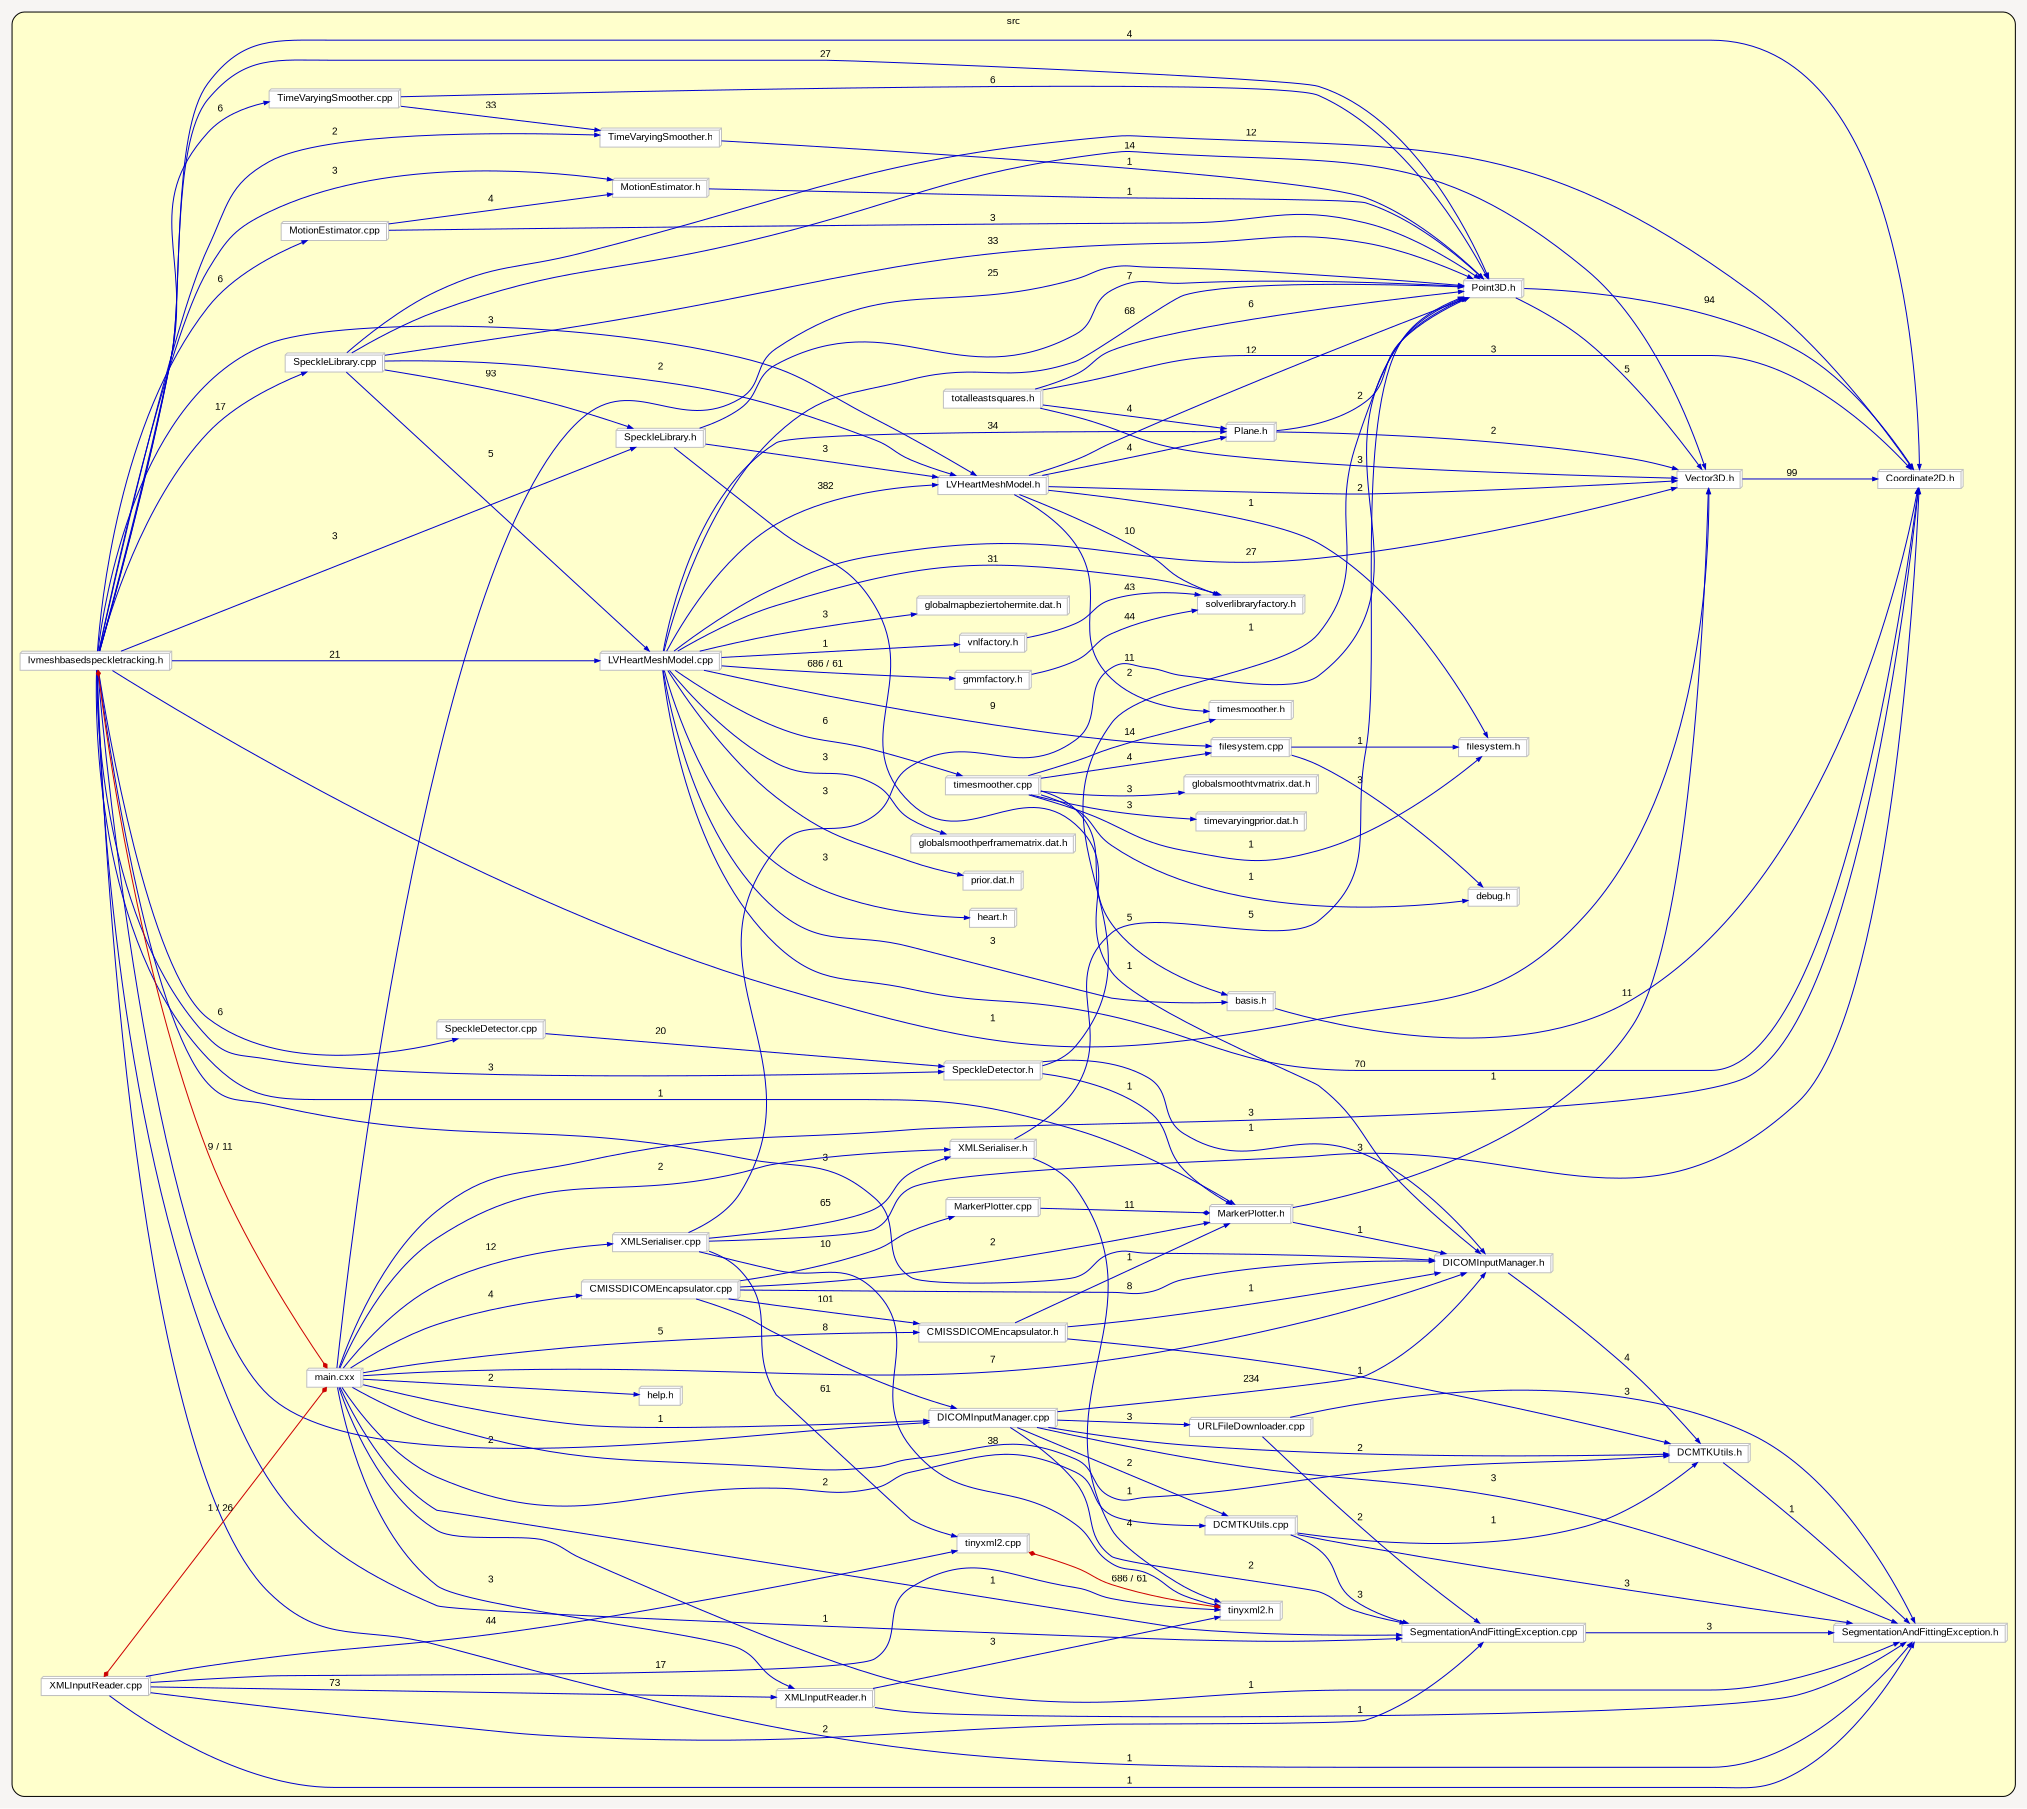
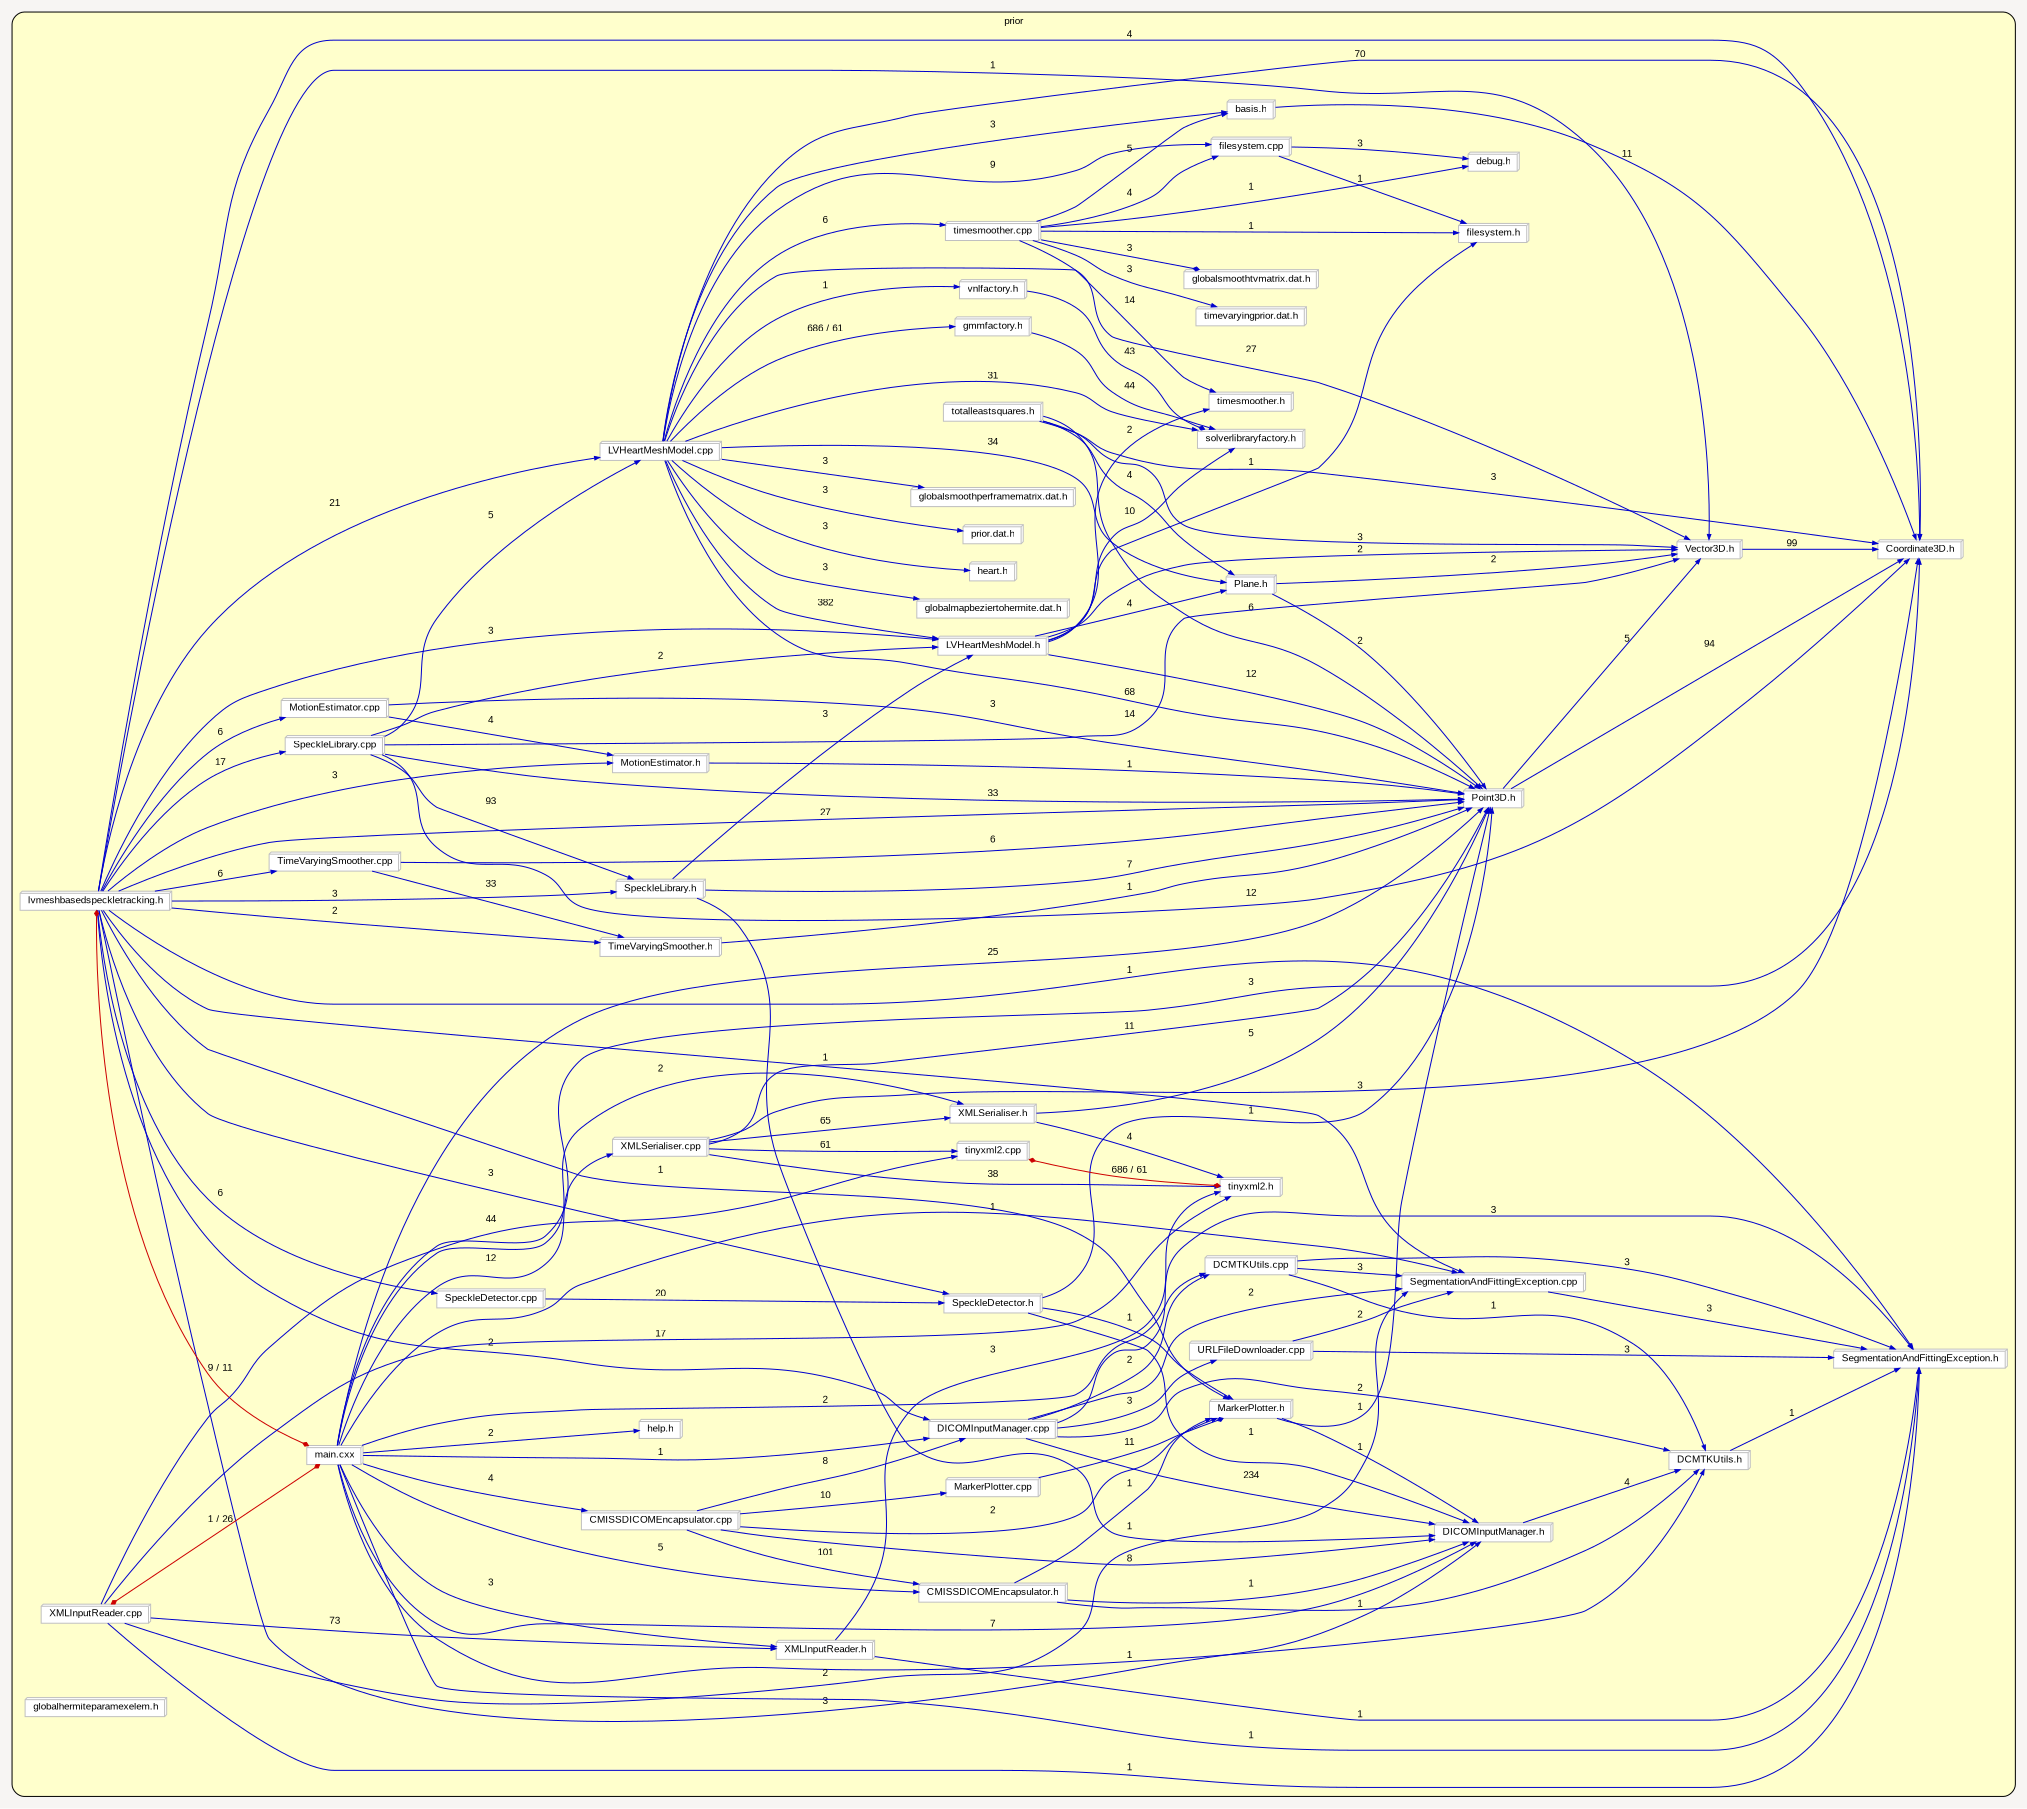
cluster "src": label "src" -> "prior"
node "Coordinate2D.h": label "Coordinate2D.h" -> "Coordinate3D.h"
edge "vnlfactory.h" -> "solverlibraryfactory.h": arrowhead normal -> diamond
edge "timesmoother.cpp" -> "globalsmoothtvmatrix.dat.h": arrowhead normal -> diamond
edge "MarkerPlotter.h" -> "Vector3D.h": now "MarkerPlotter.h" -> "Point3D.h"
node "globalhermiteparamexelem.h": added
